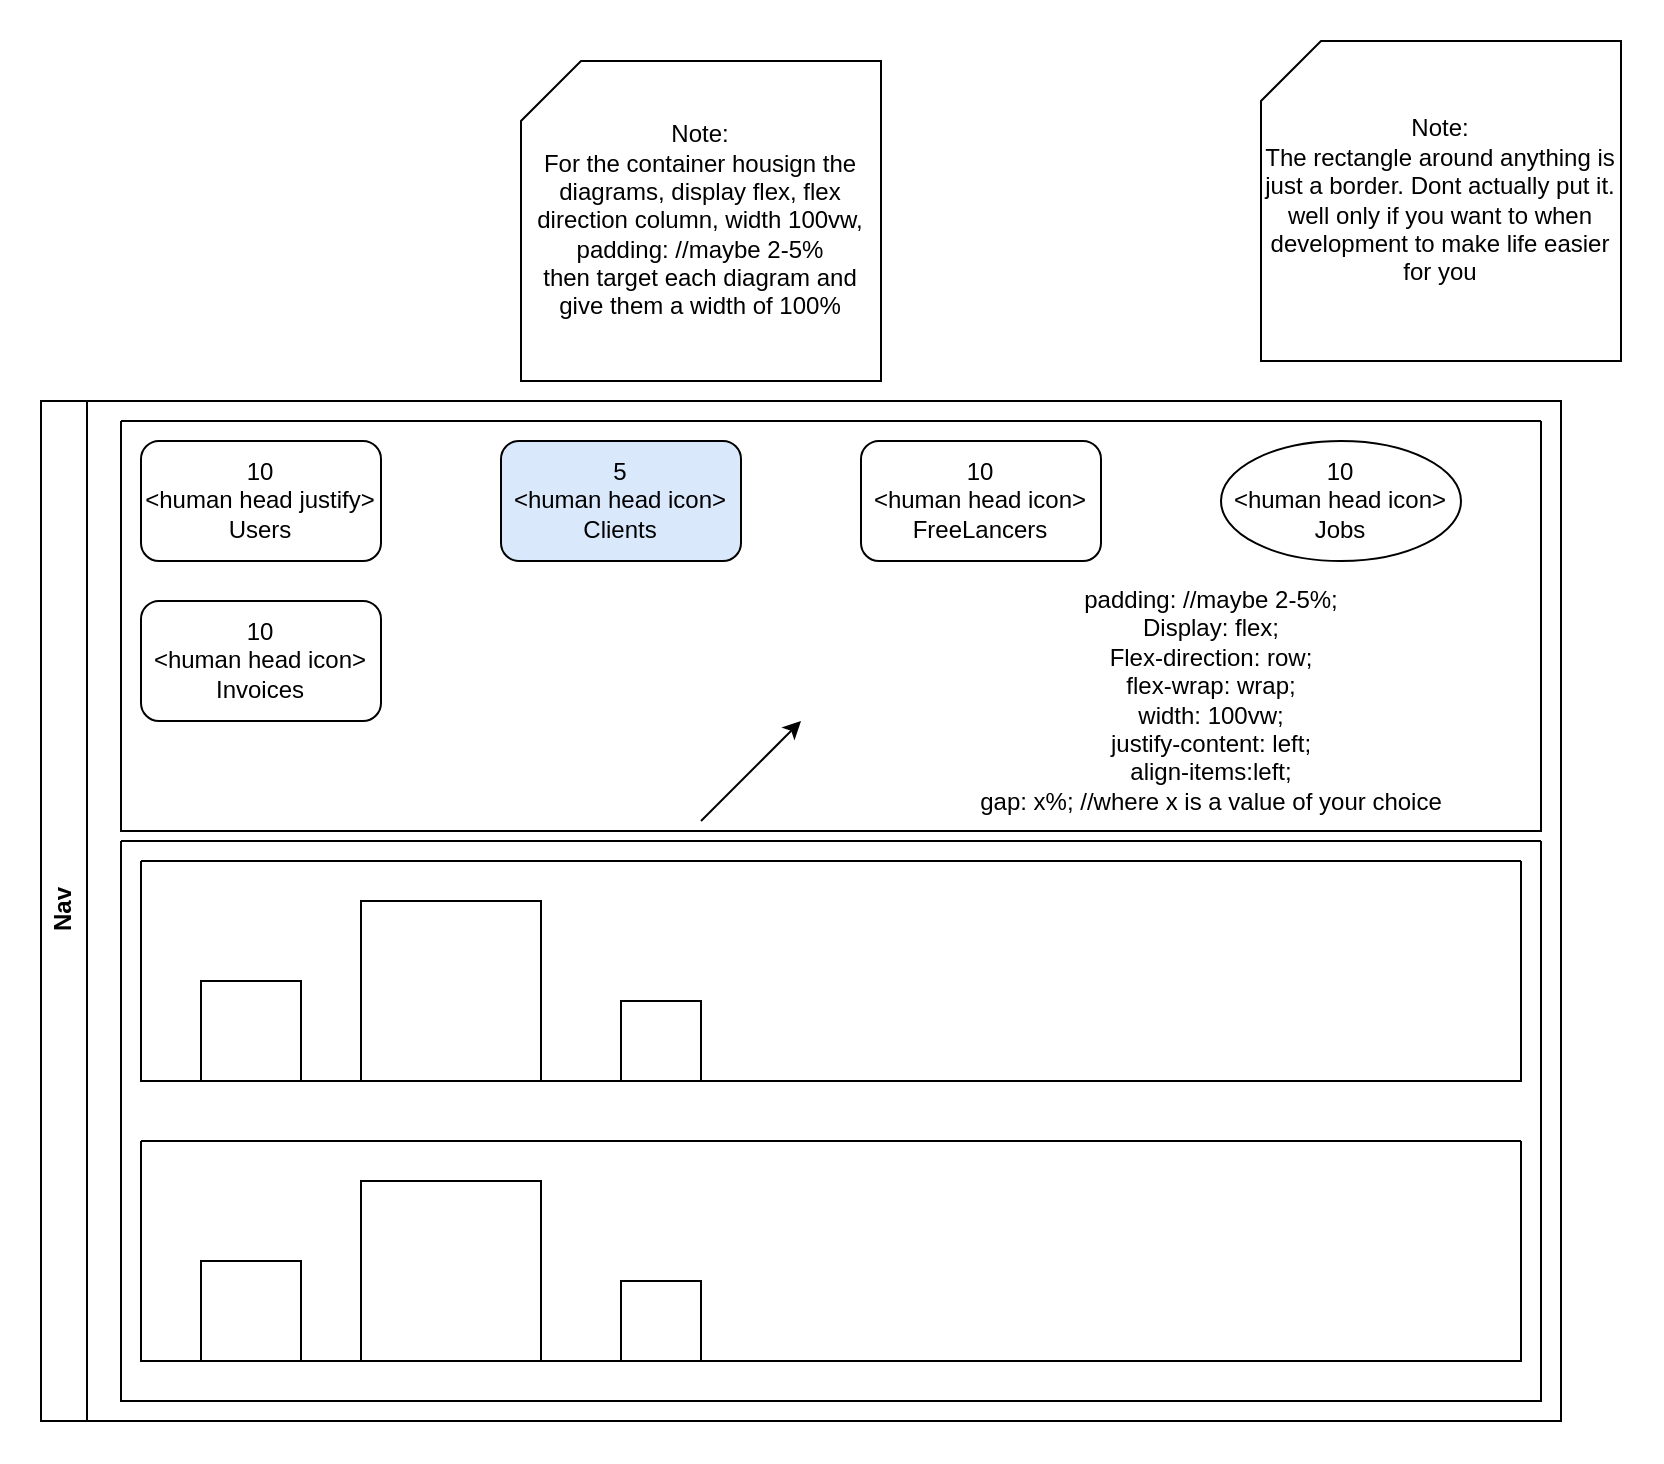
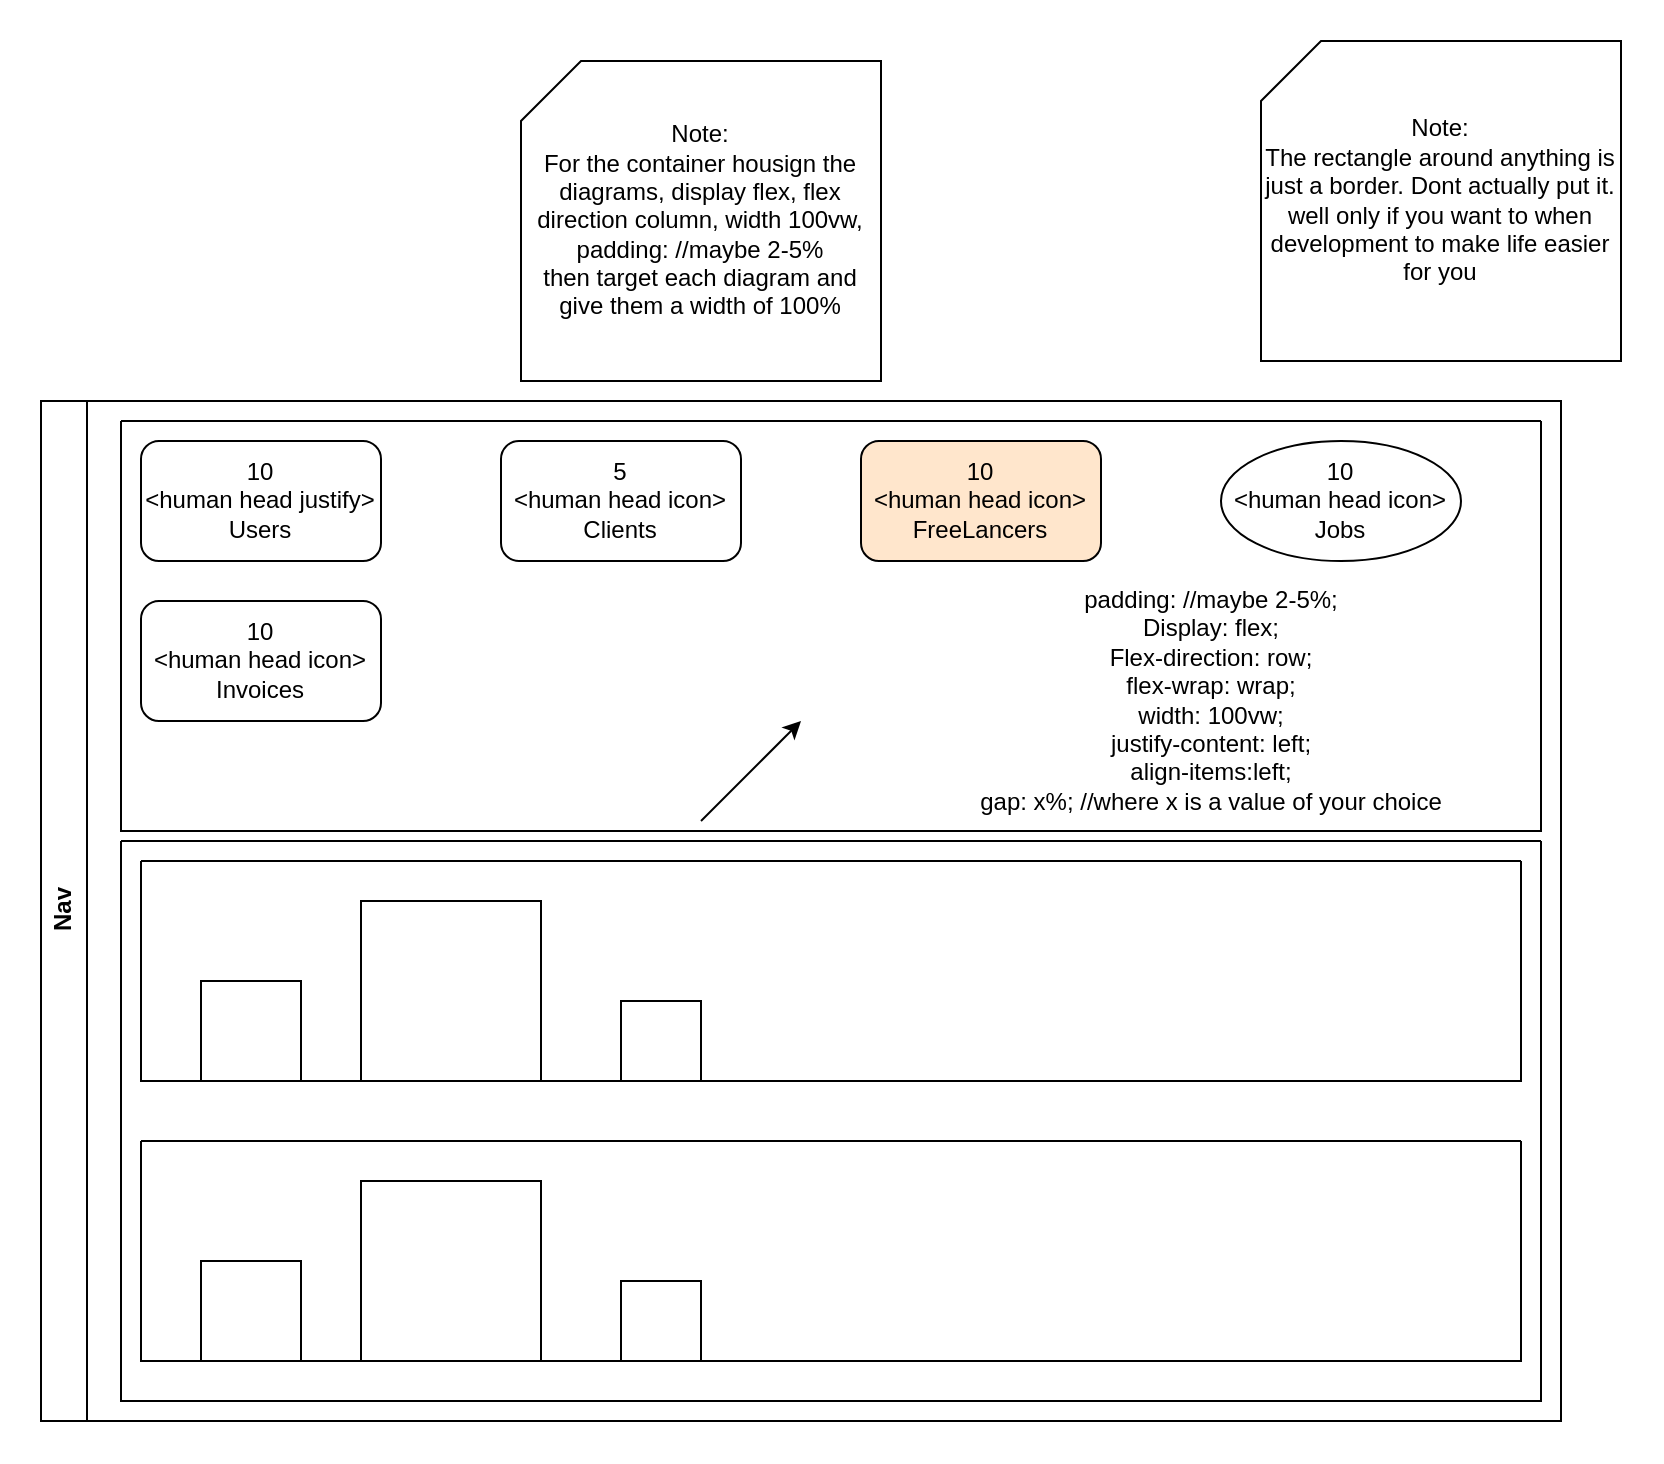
node "5<human head icon> Clients": fillcolor #dae8fc -> #ffffff
node "10<human head icon> FreeLancers": fillcolor #ffffff -> #ffe6cc
